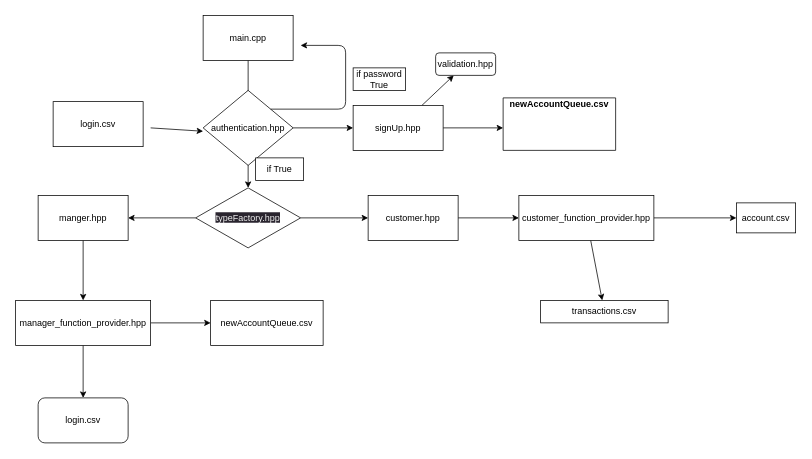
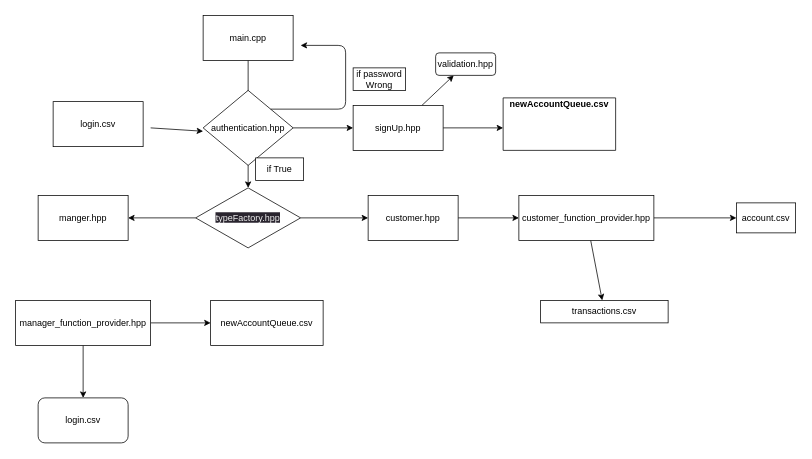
node "if password True": label "if password True" -> "if password Wrong"
edge "manger.hpp" -> "manager_function_provider.hpp": removed
